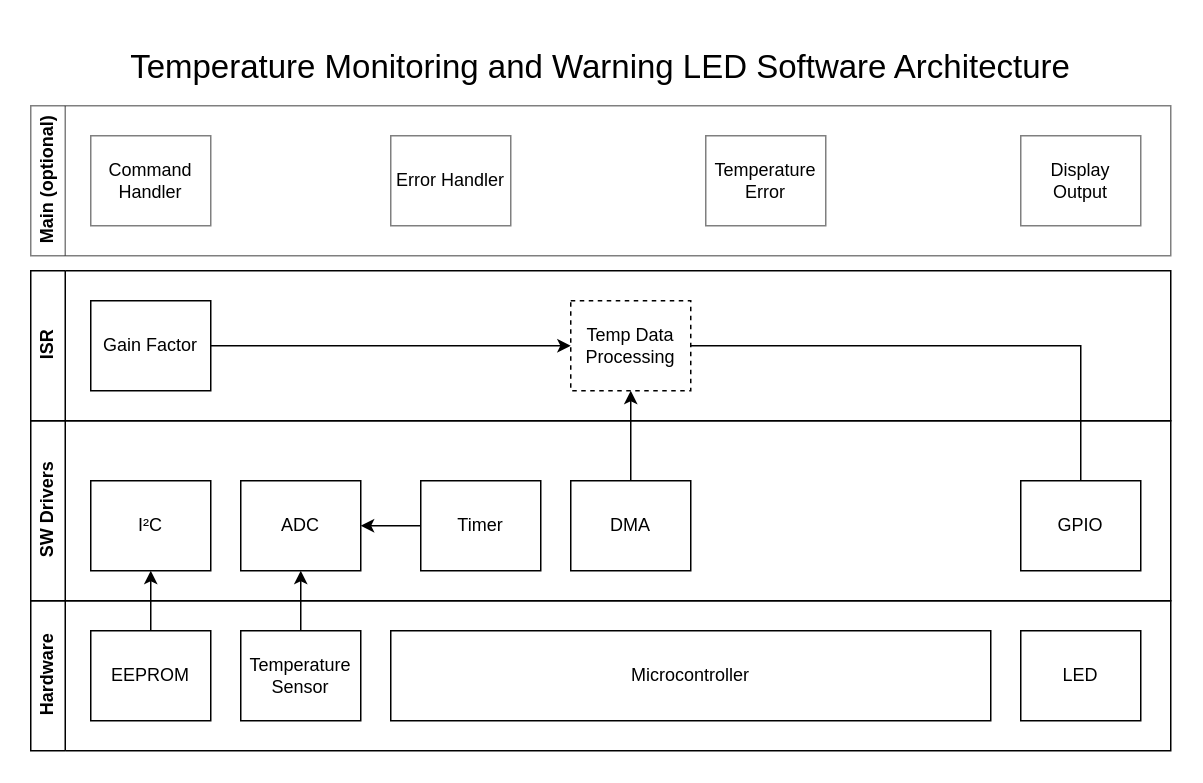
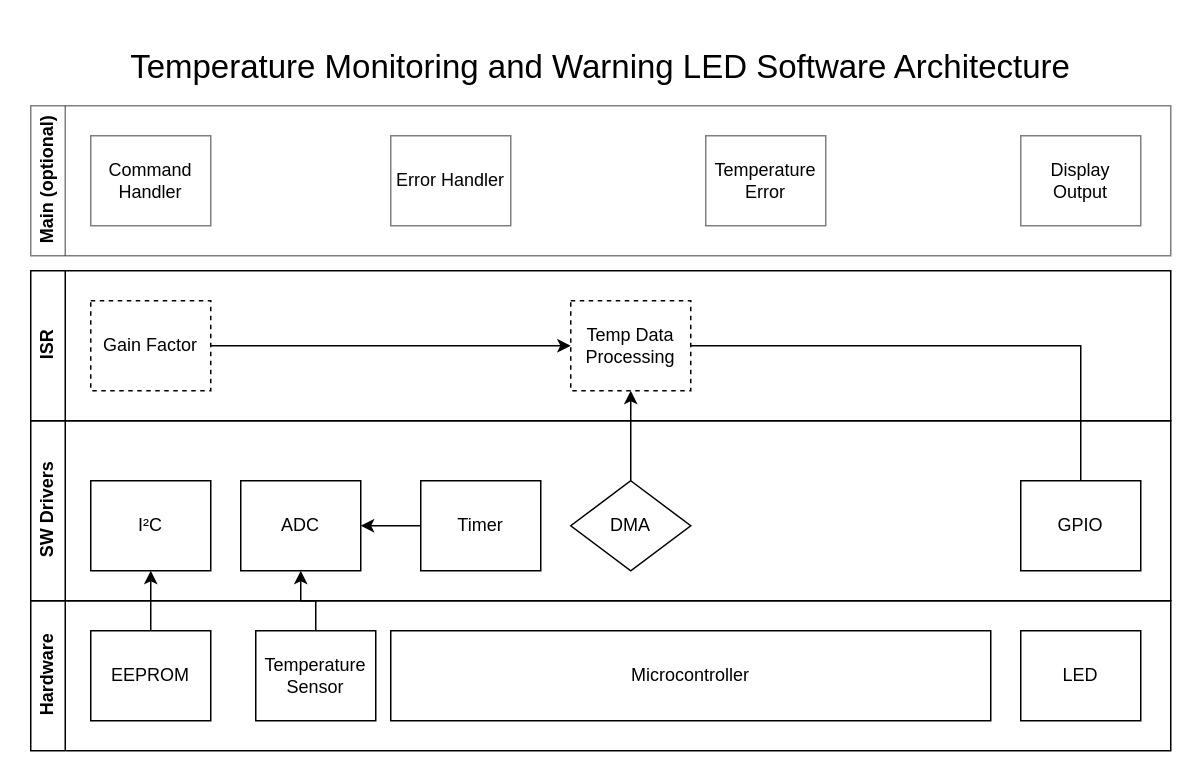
node "Gain Factor": style solid -> dashed
node "DMA": shape rectangle -> diamond
node "Temperature Sensor": moved (301, 676) -> (316, 676)
